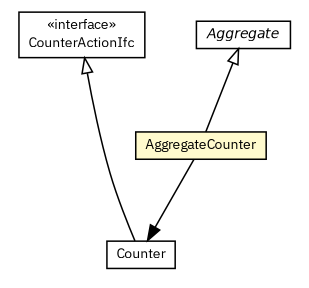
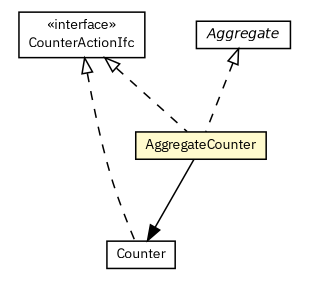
edge "AggregateCounter" -> "Aggregate": style solid -> dashed
edge "AggregateCounter" -> "CounterActionIfc": added
edge "Counter" -> "CounterActionIfc": style solid -> dashed
